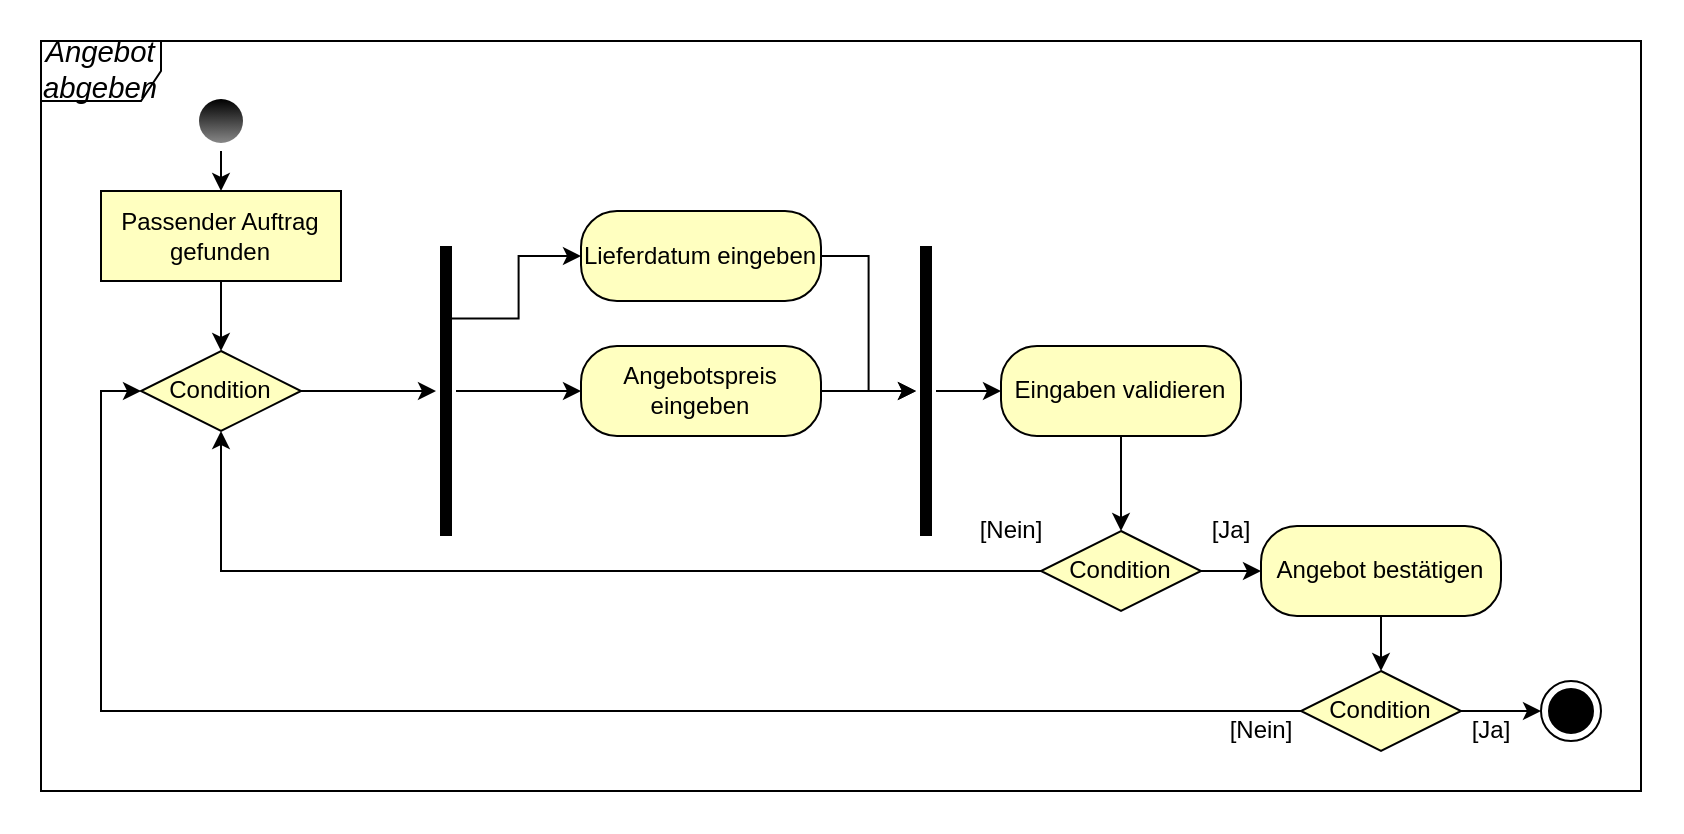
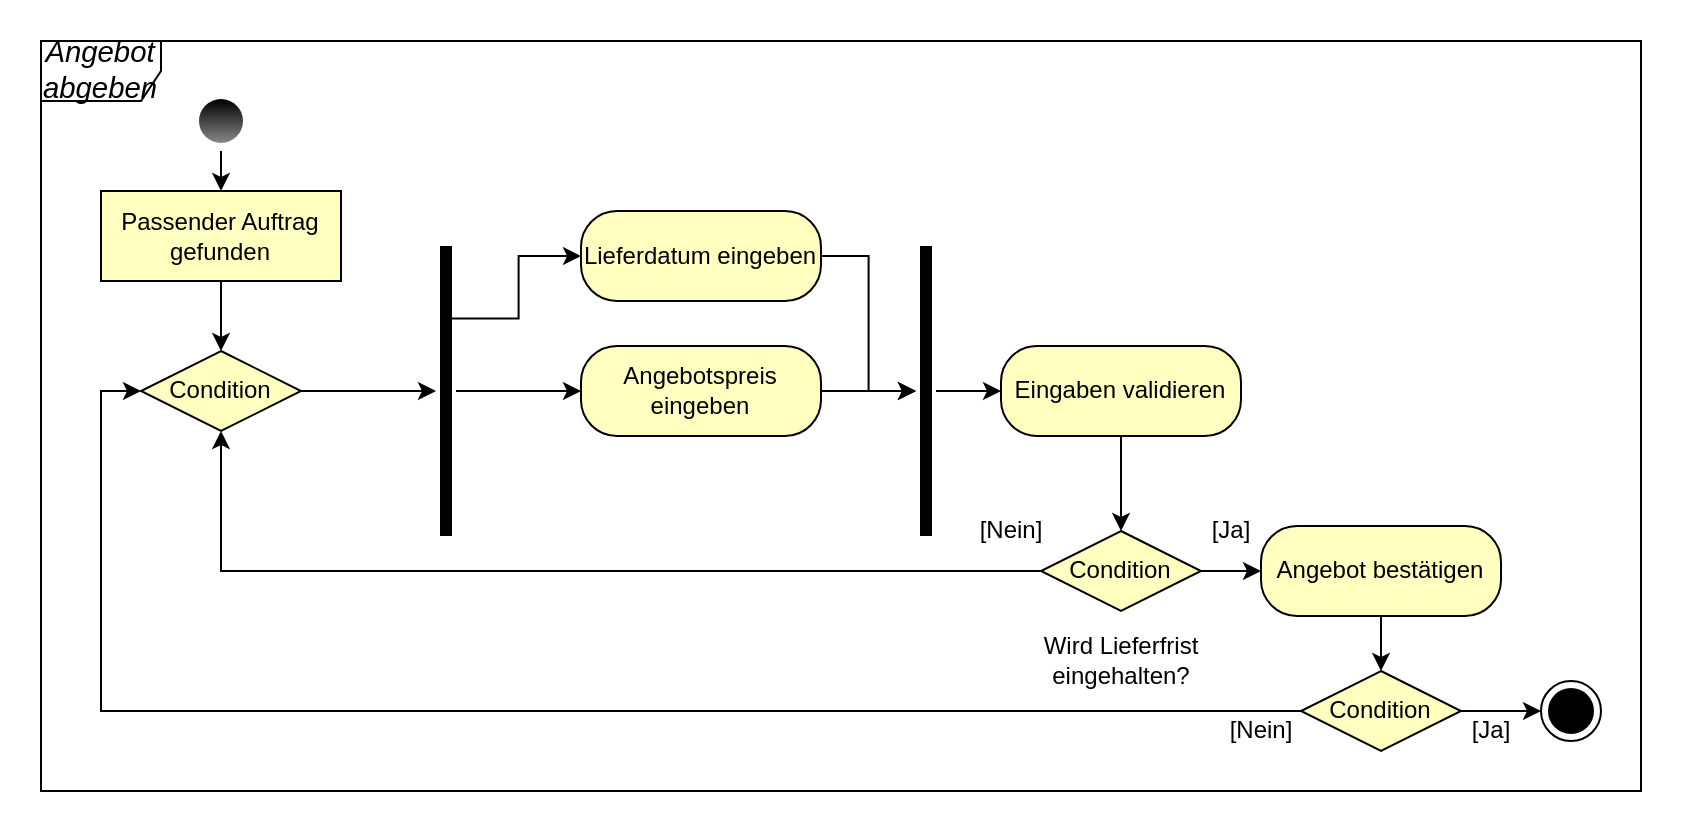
node "Wird Lieferfrist eingehalten?": added
